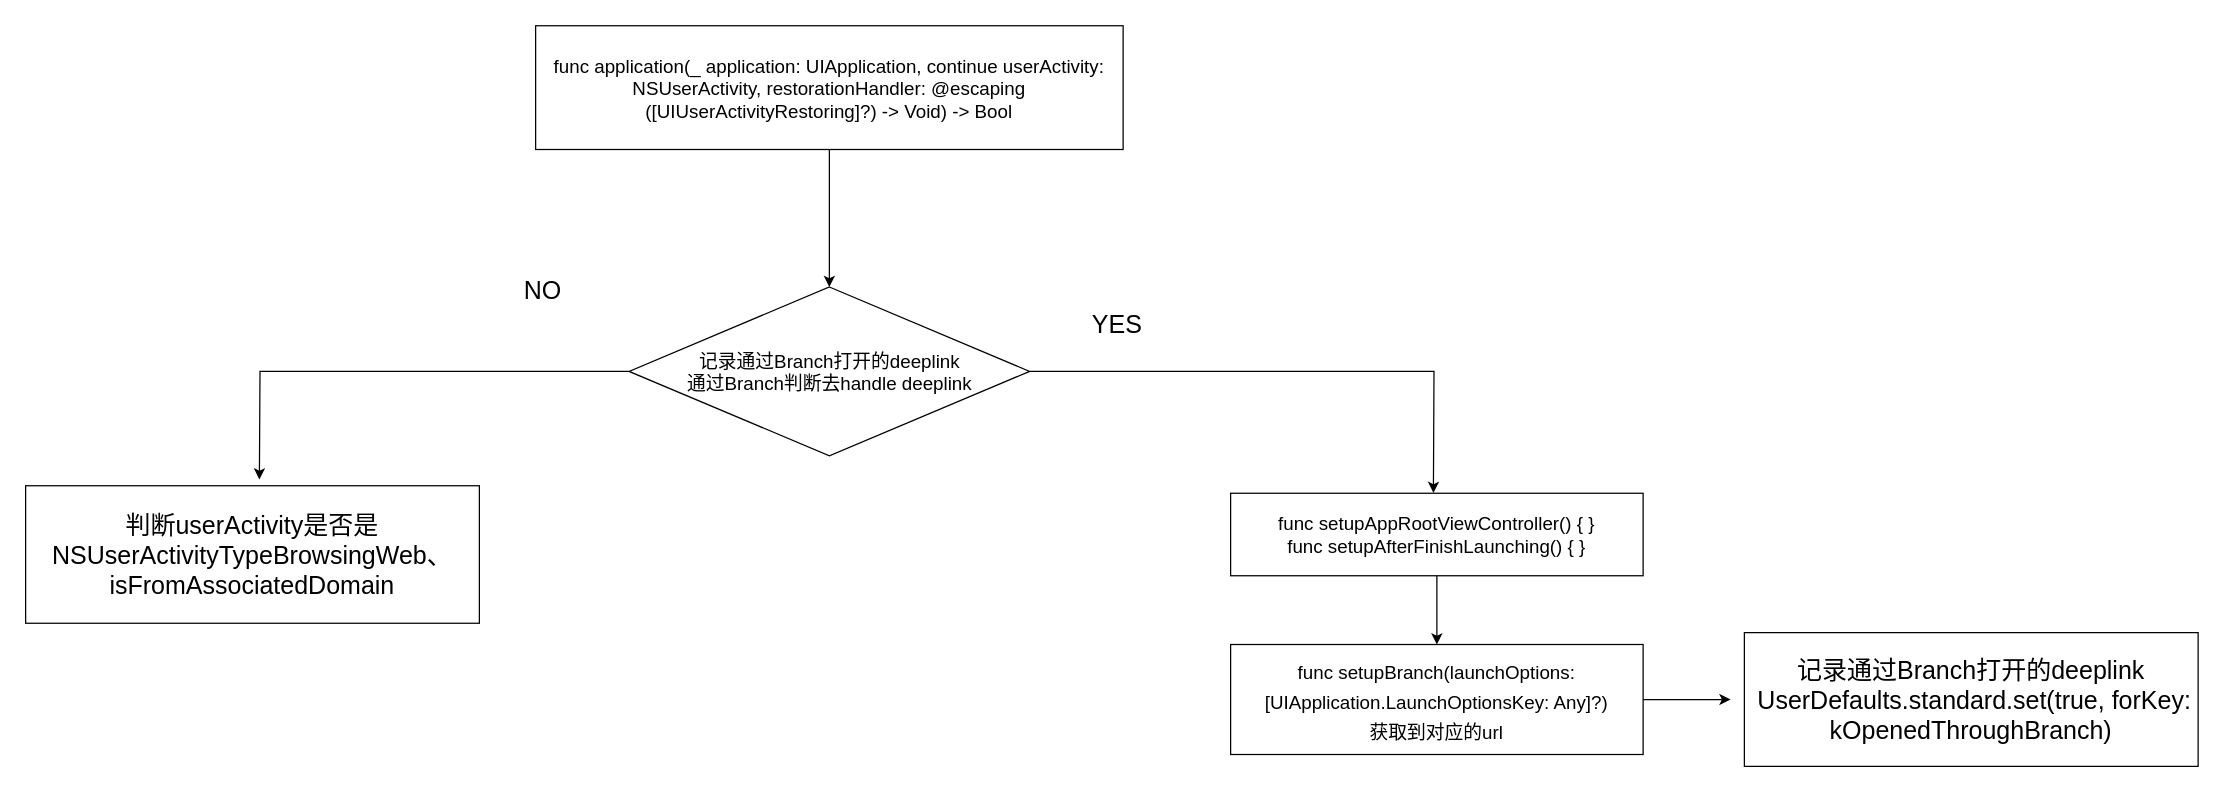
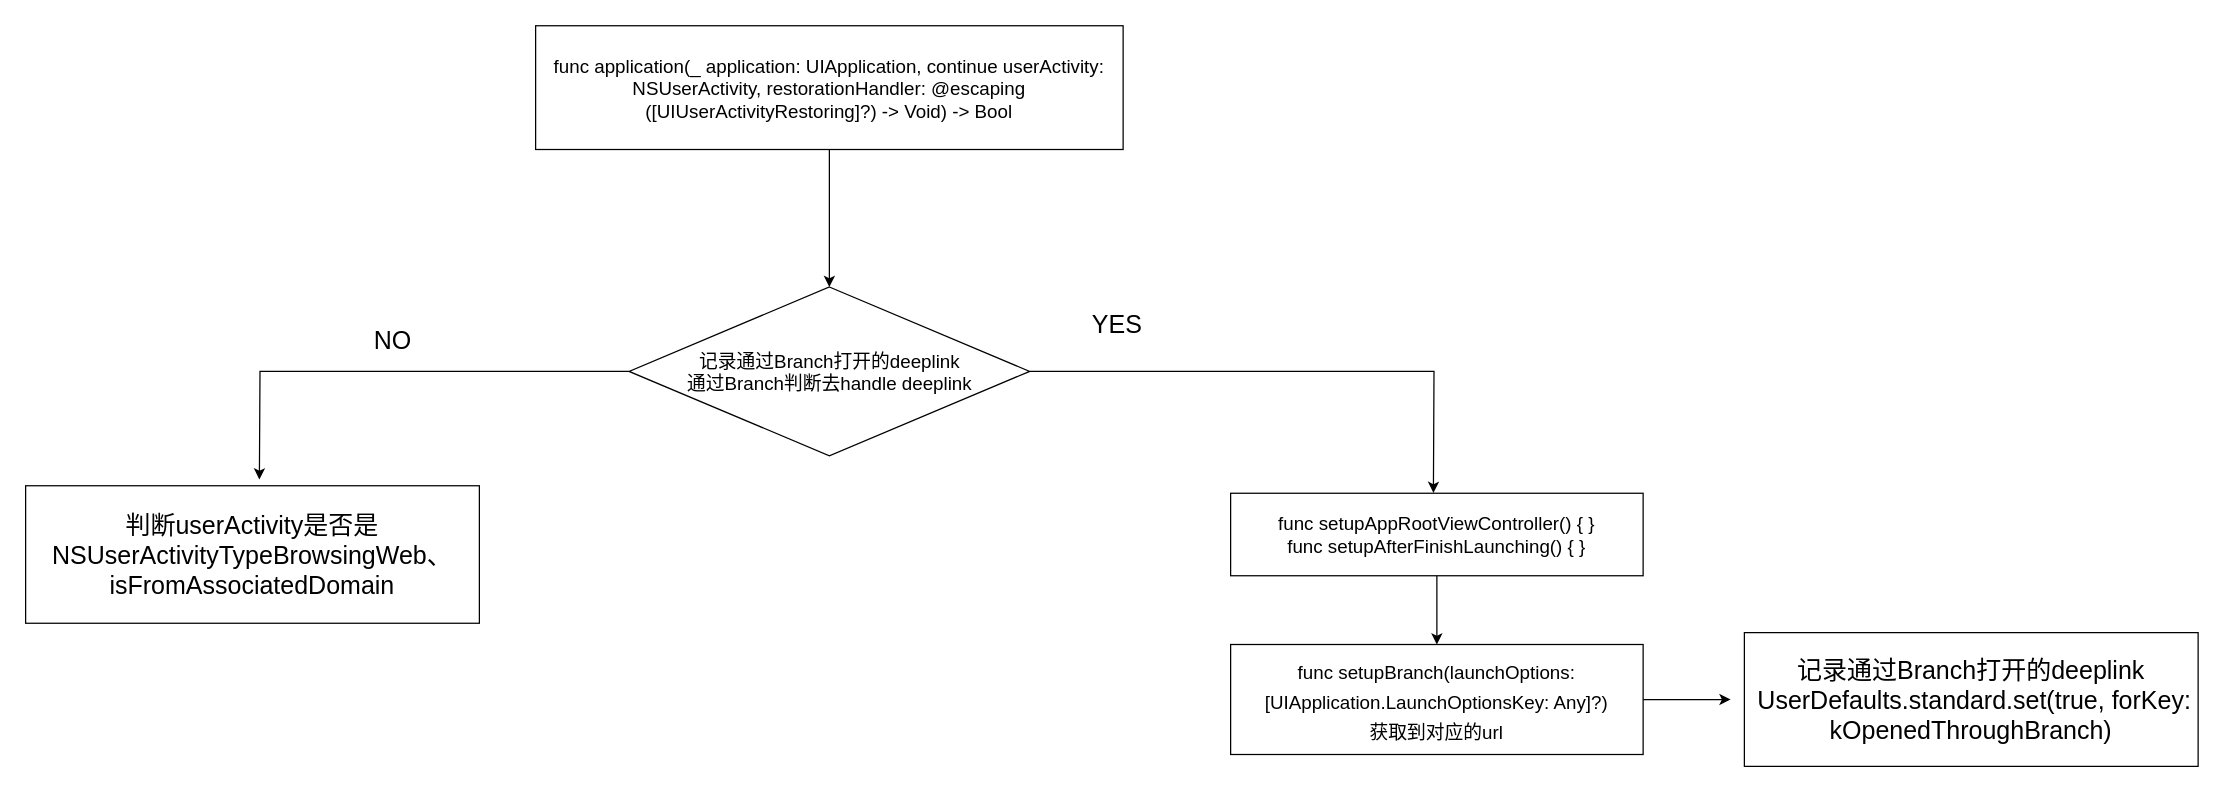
node "NO": moved (543, 289) -> (393, 339)
